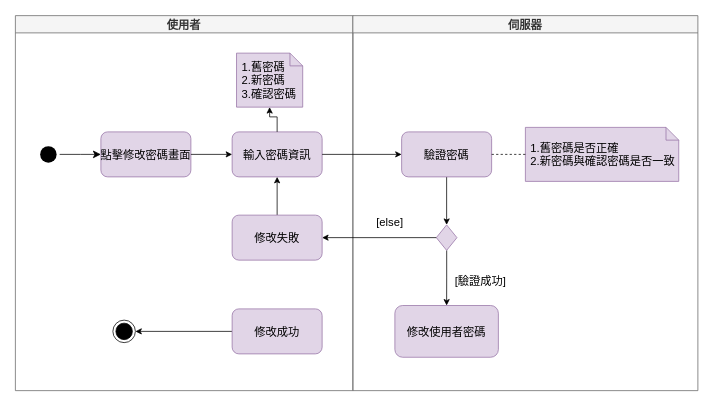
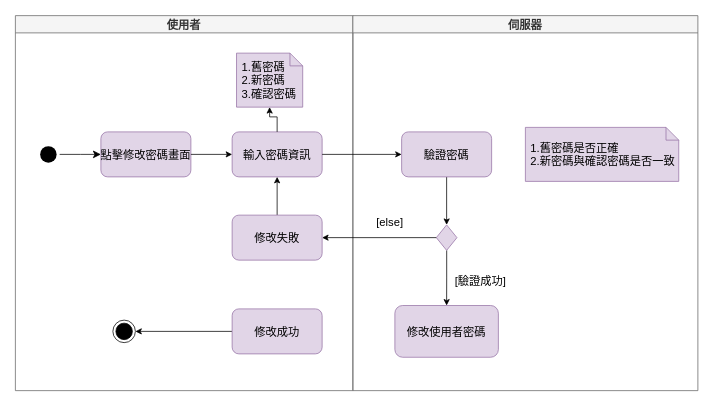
edge "驗證密碼" -- "1.舊密碼是否正確 2.新密碼與確認密碼是否一致": removed
